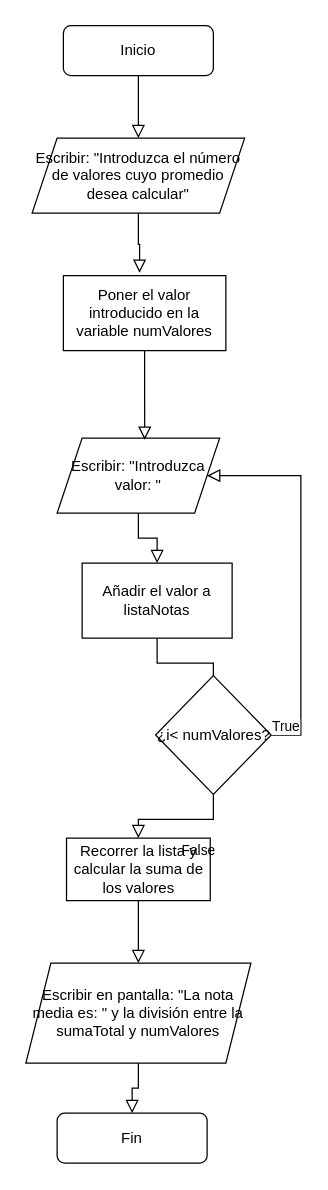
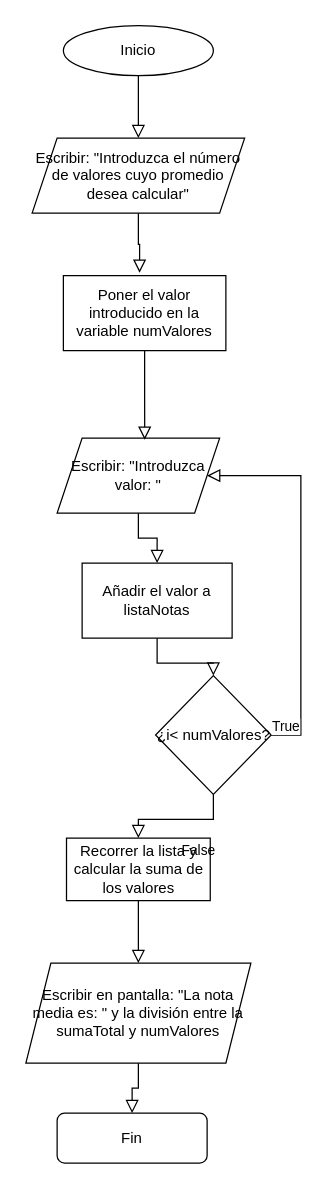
node "Inicio": shape rounded rectangle -> ellipse
edge "Añadir el valor a listaNotas" -- "¿i< numValores?": arrowhead none -> block
